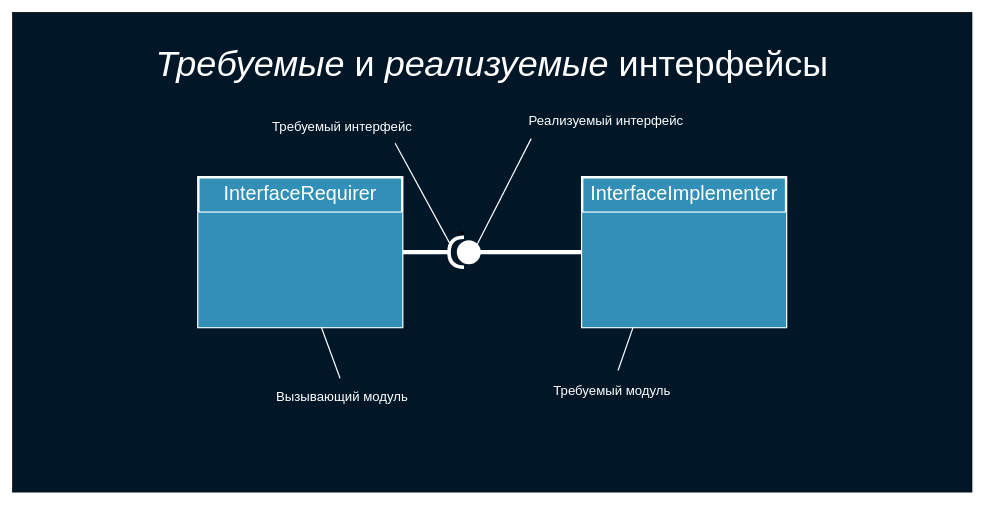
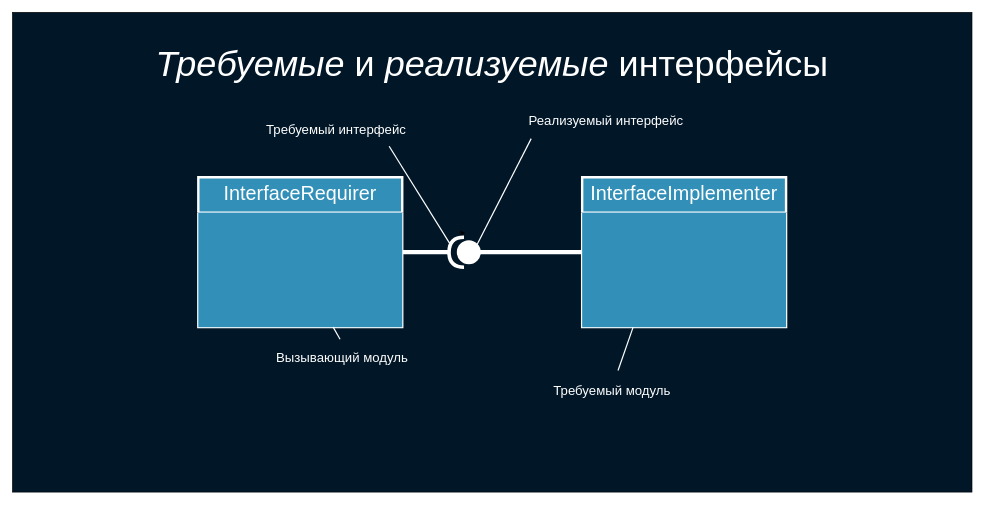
node "Требуемый интерфейс": moved (342, 125) -> (336, 128)
node "Вызывающий модуль": moved (342, 395) -> (342, 356)
